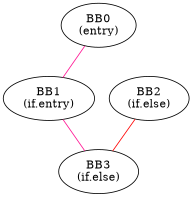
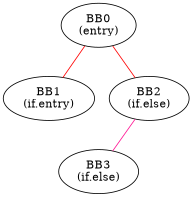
edge "BB0 (entry)" -- "BB1 (if.entry)": color deeppink -> red
edge "BB0 (entry)" -- "BB2 (if.else)": added
edge "BB1 (if.entry)" -- "BB3 (if.else)": removed
edge "BB2 (if.else)" -- "BB3 (if.else)": color red -> deeppink
